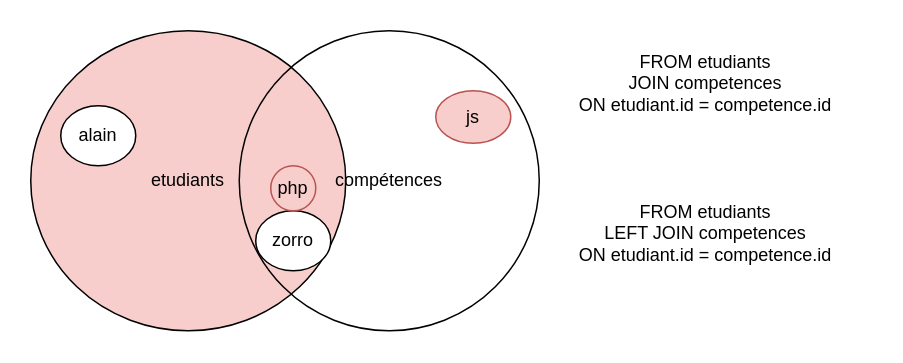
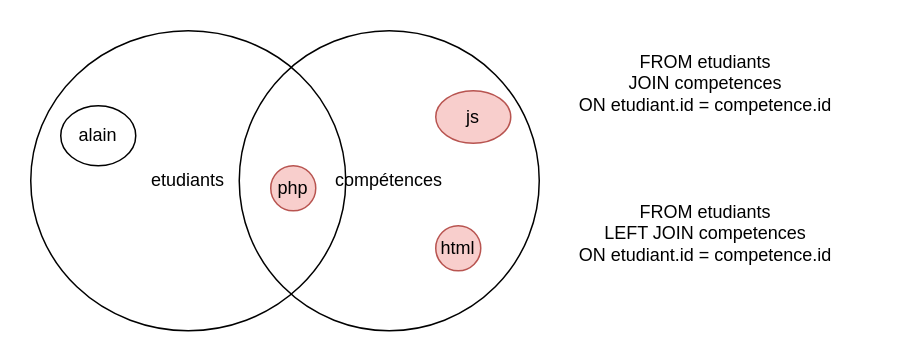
node "etudiants": fillcolor #f8cecc -> #ffffff
node "zorro": removed
node "html": added
